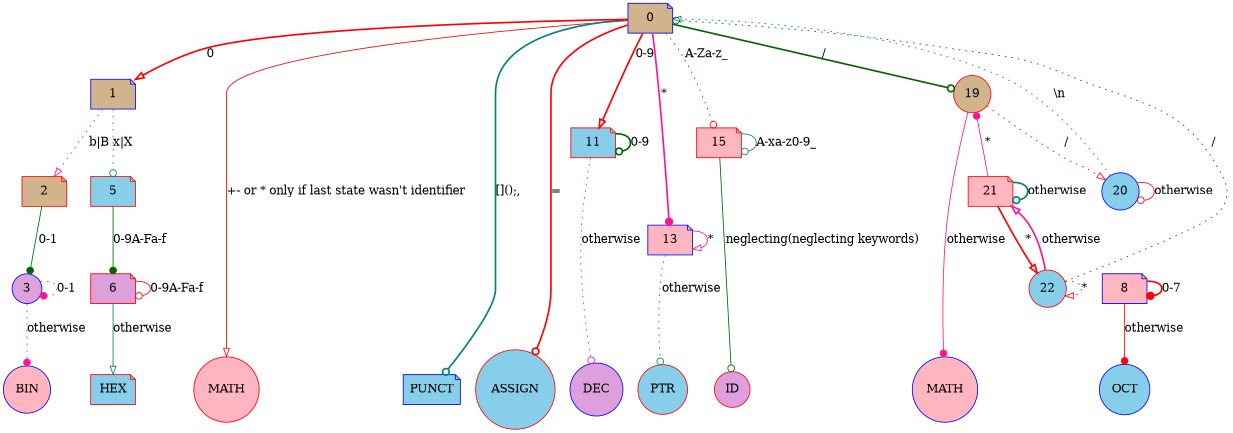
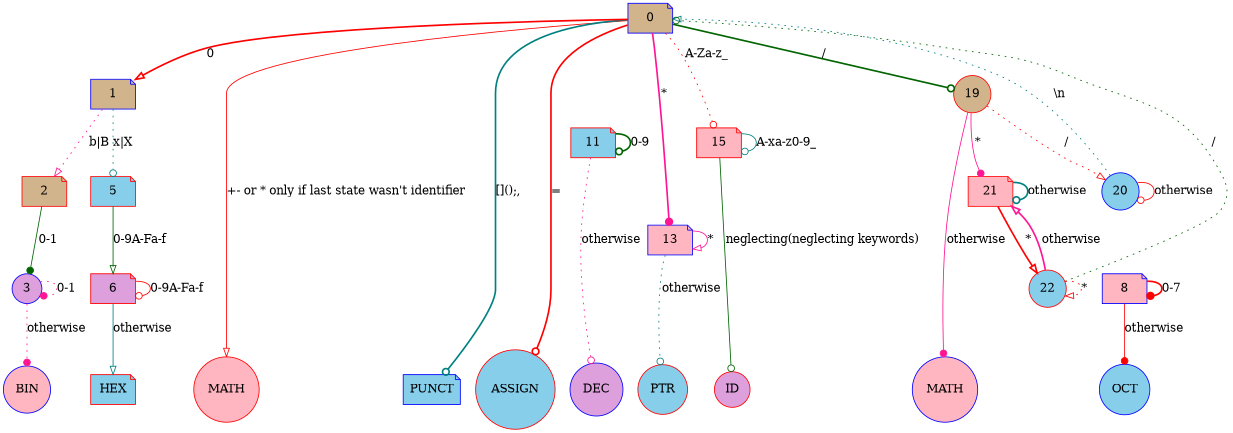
edge "0" -> "11": removed, label "0-9"
edge "21" -> "19": reversed
edge "5" -> "6": arrowhead dot -> onormal
